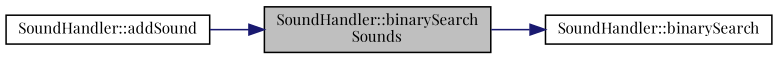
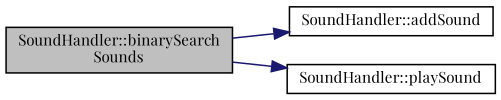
edge "SoundHandler::addSound" -> "SoundHandler::binarySearch Sounds": reversed
node "SoundHandler::binarySearch": label "SoundHandler::binarySearch" -> "SoundHandler::playSound"
